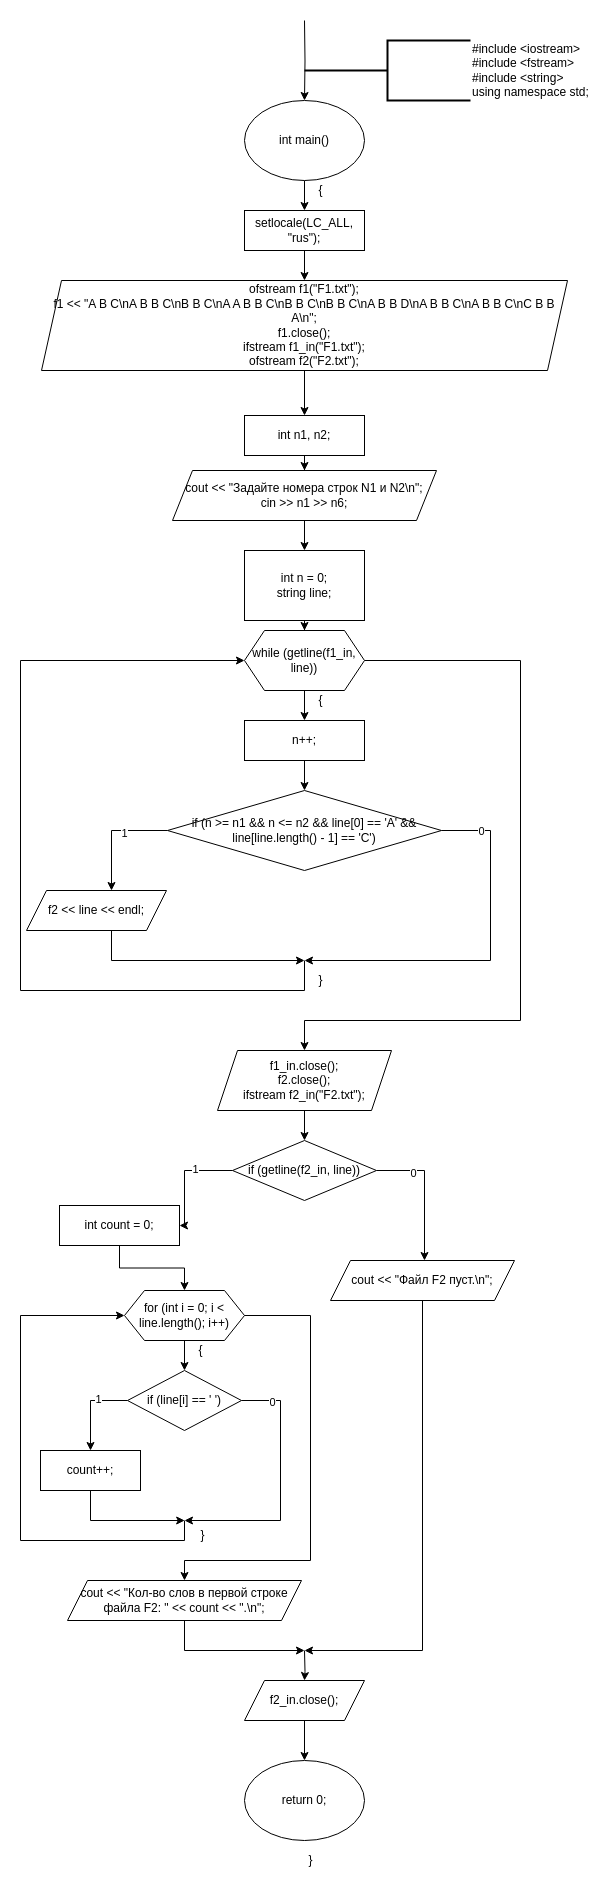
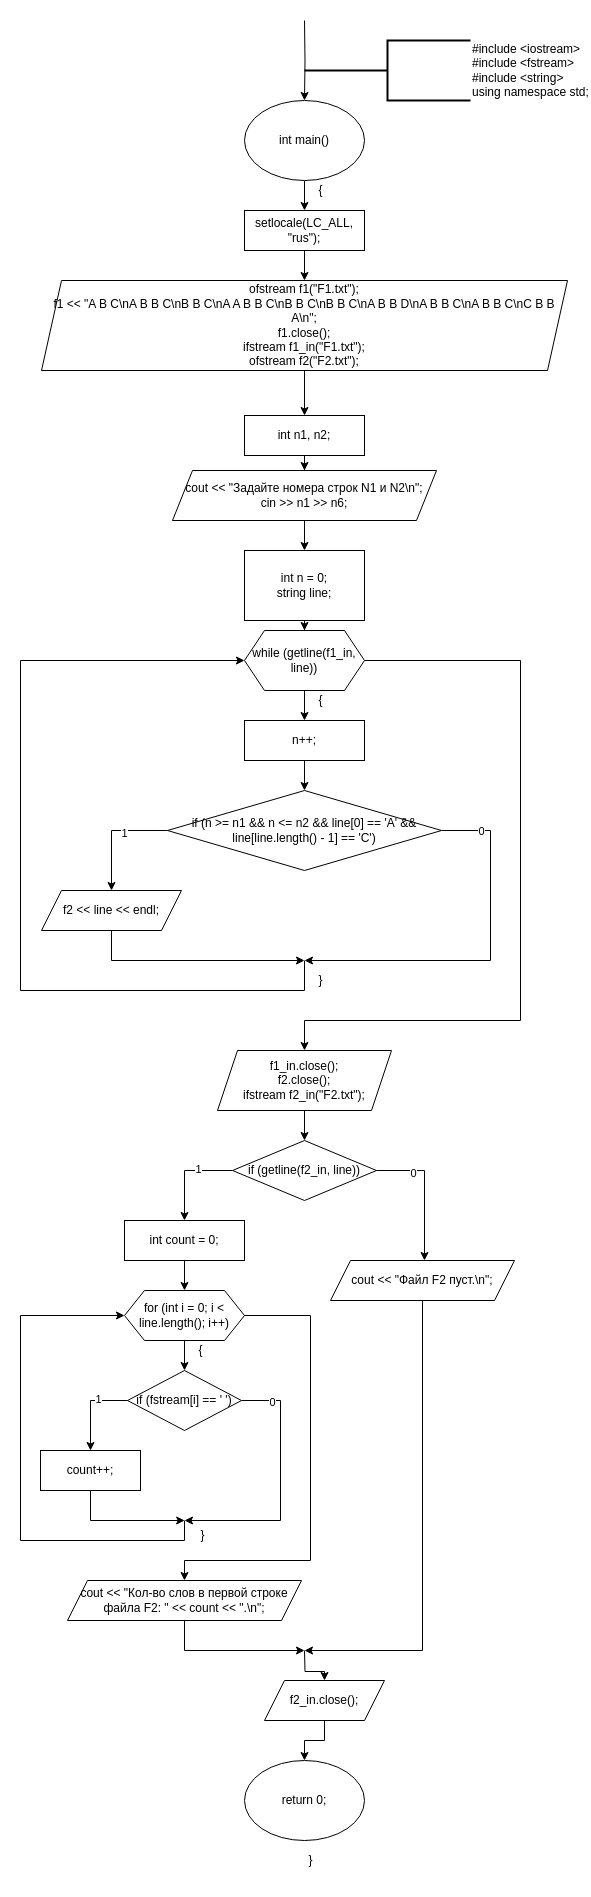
node "f2 << line << endl;": moved (97, 911) -> (112, 911)
node "int count = 0;": moved (120, 1226) -> (185, 1241)
node "if (line[i] == ' ')": label "if (line[i] == ' ')" -> "if (fstream[i] == ' ')"
node "f2_in.close();": moved (305, 1701) -> (325, 1701)
